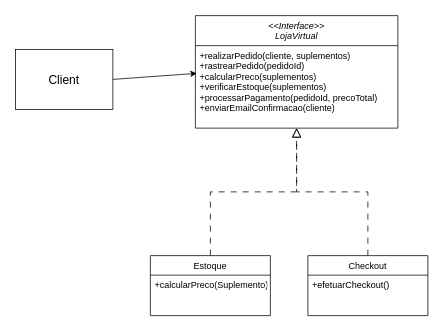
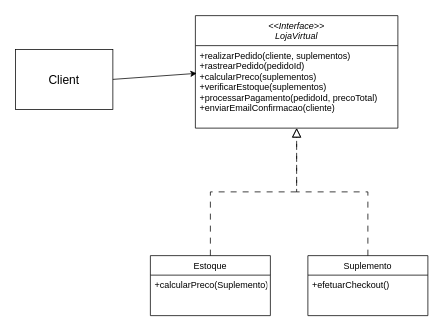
node "Checkout": label "Checkout" -> "Suplemento"
